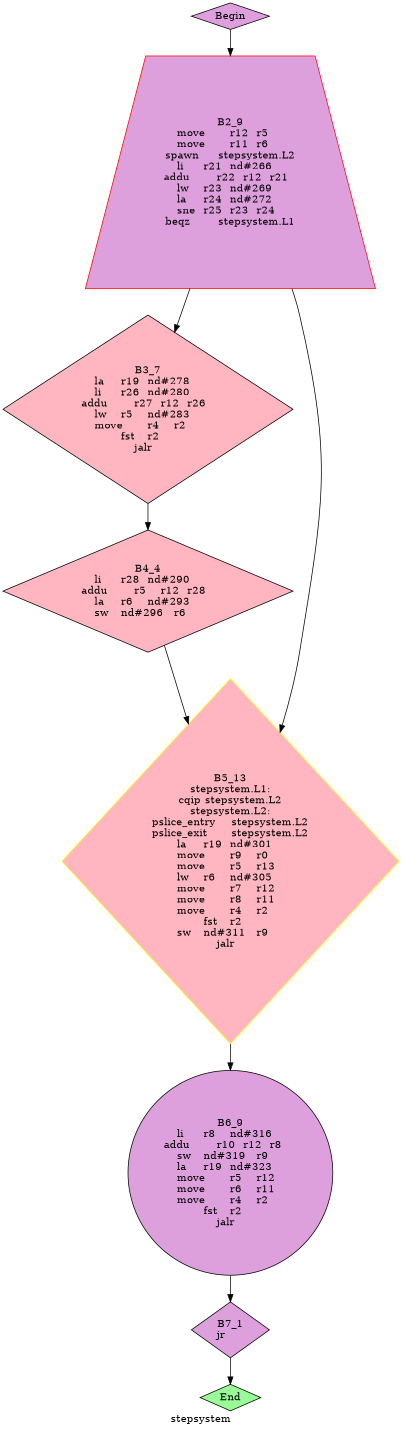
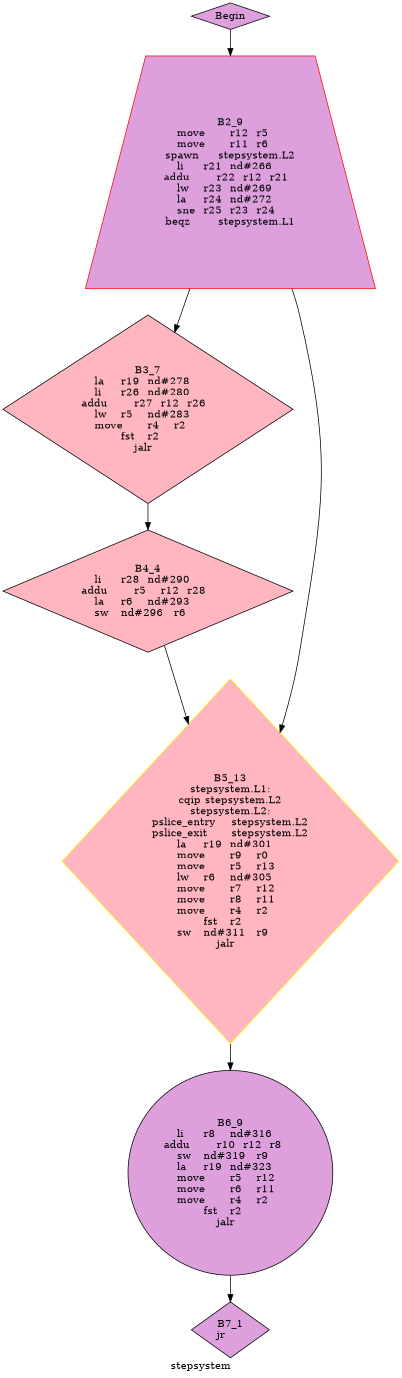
node "End": removed
